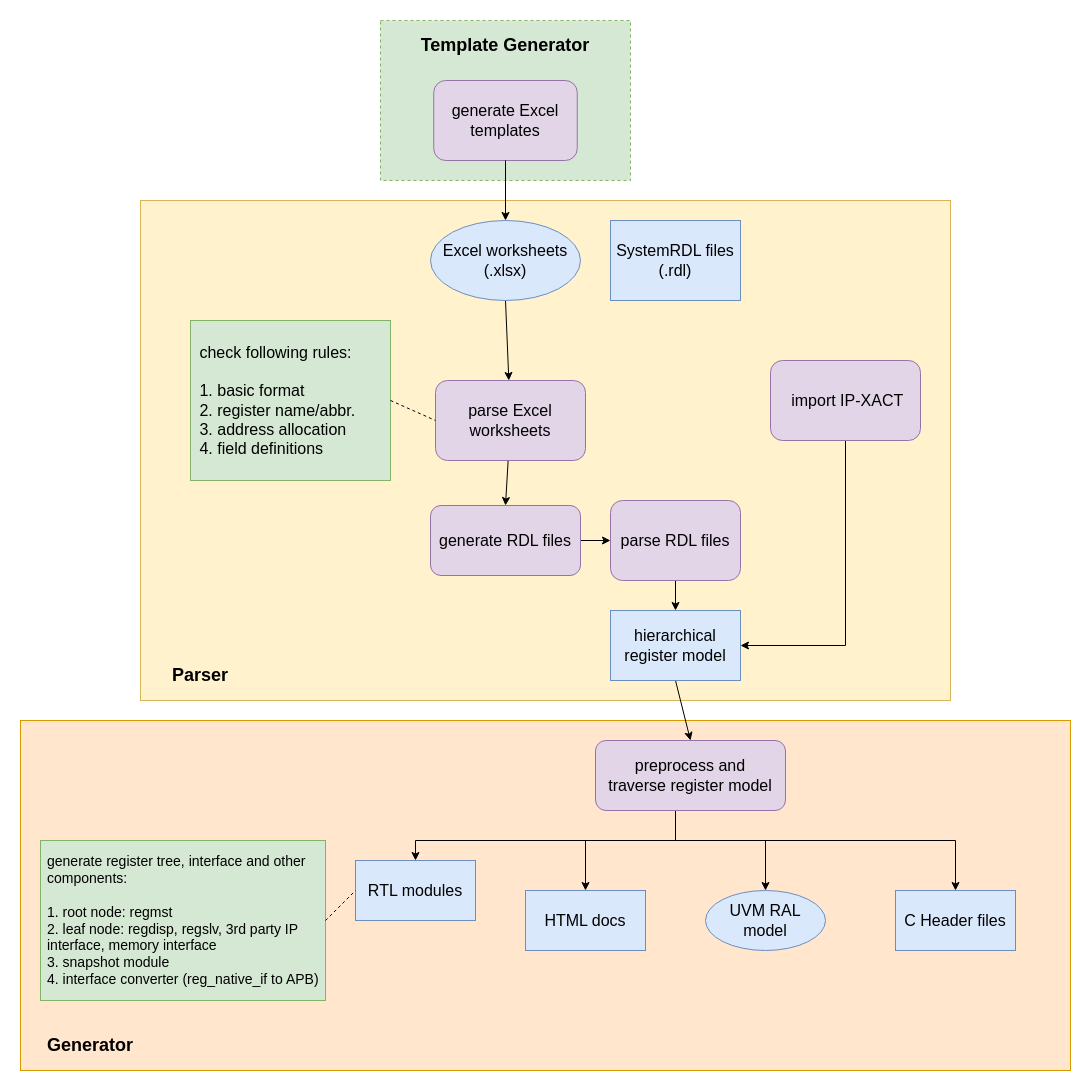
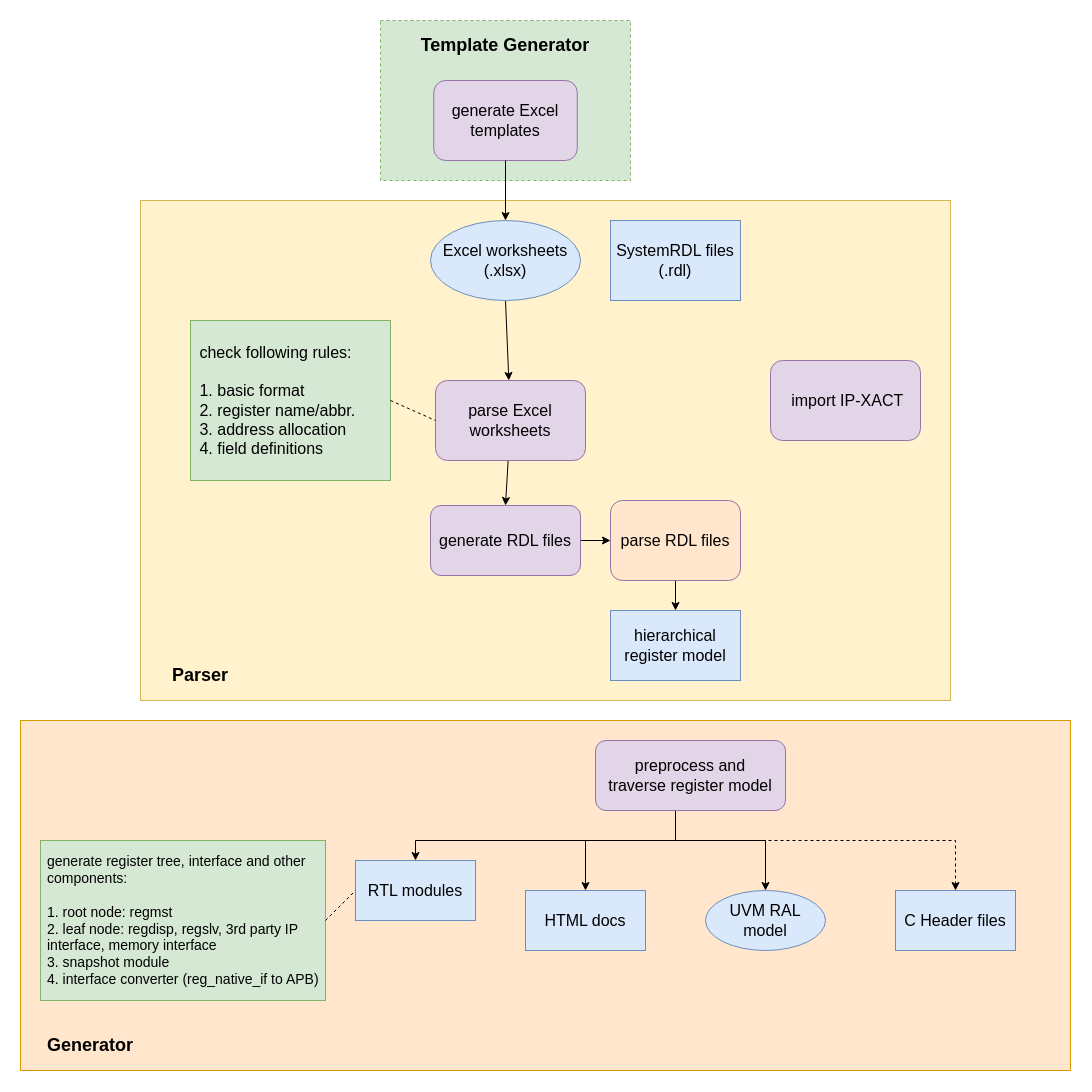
node "parse RDL files": fillcolor #e1d5e7 -> #ffe6cc
edge "import IP-XACT" -> "hierarchical register model": removed
edge "hierarchical register model" -> "preprocess and traverse register model": removed
edge "preprocess and traverse register model" -> "C Header files": style solid -> dashed
